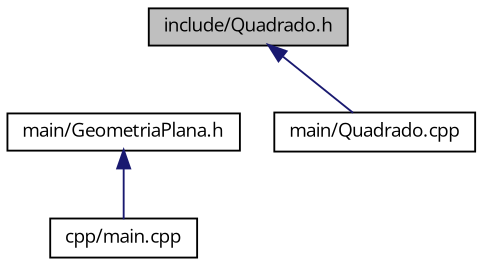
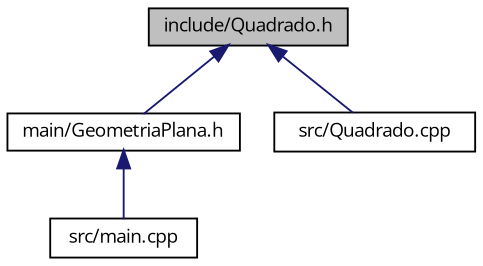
edge "main/GeometriaPlana.h" -> "include/Quadrado.h": added
node "main/Quadrado.cpp": label "main/Quadrado.cpp" -> "src/Quadrado.cpp"
node "cpp/main.cpp": label "cpp/main.cpp" -> "src/main.cpp"
